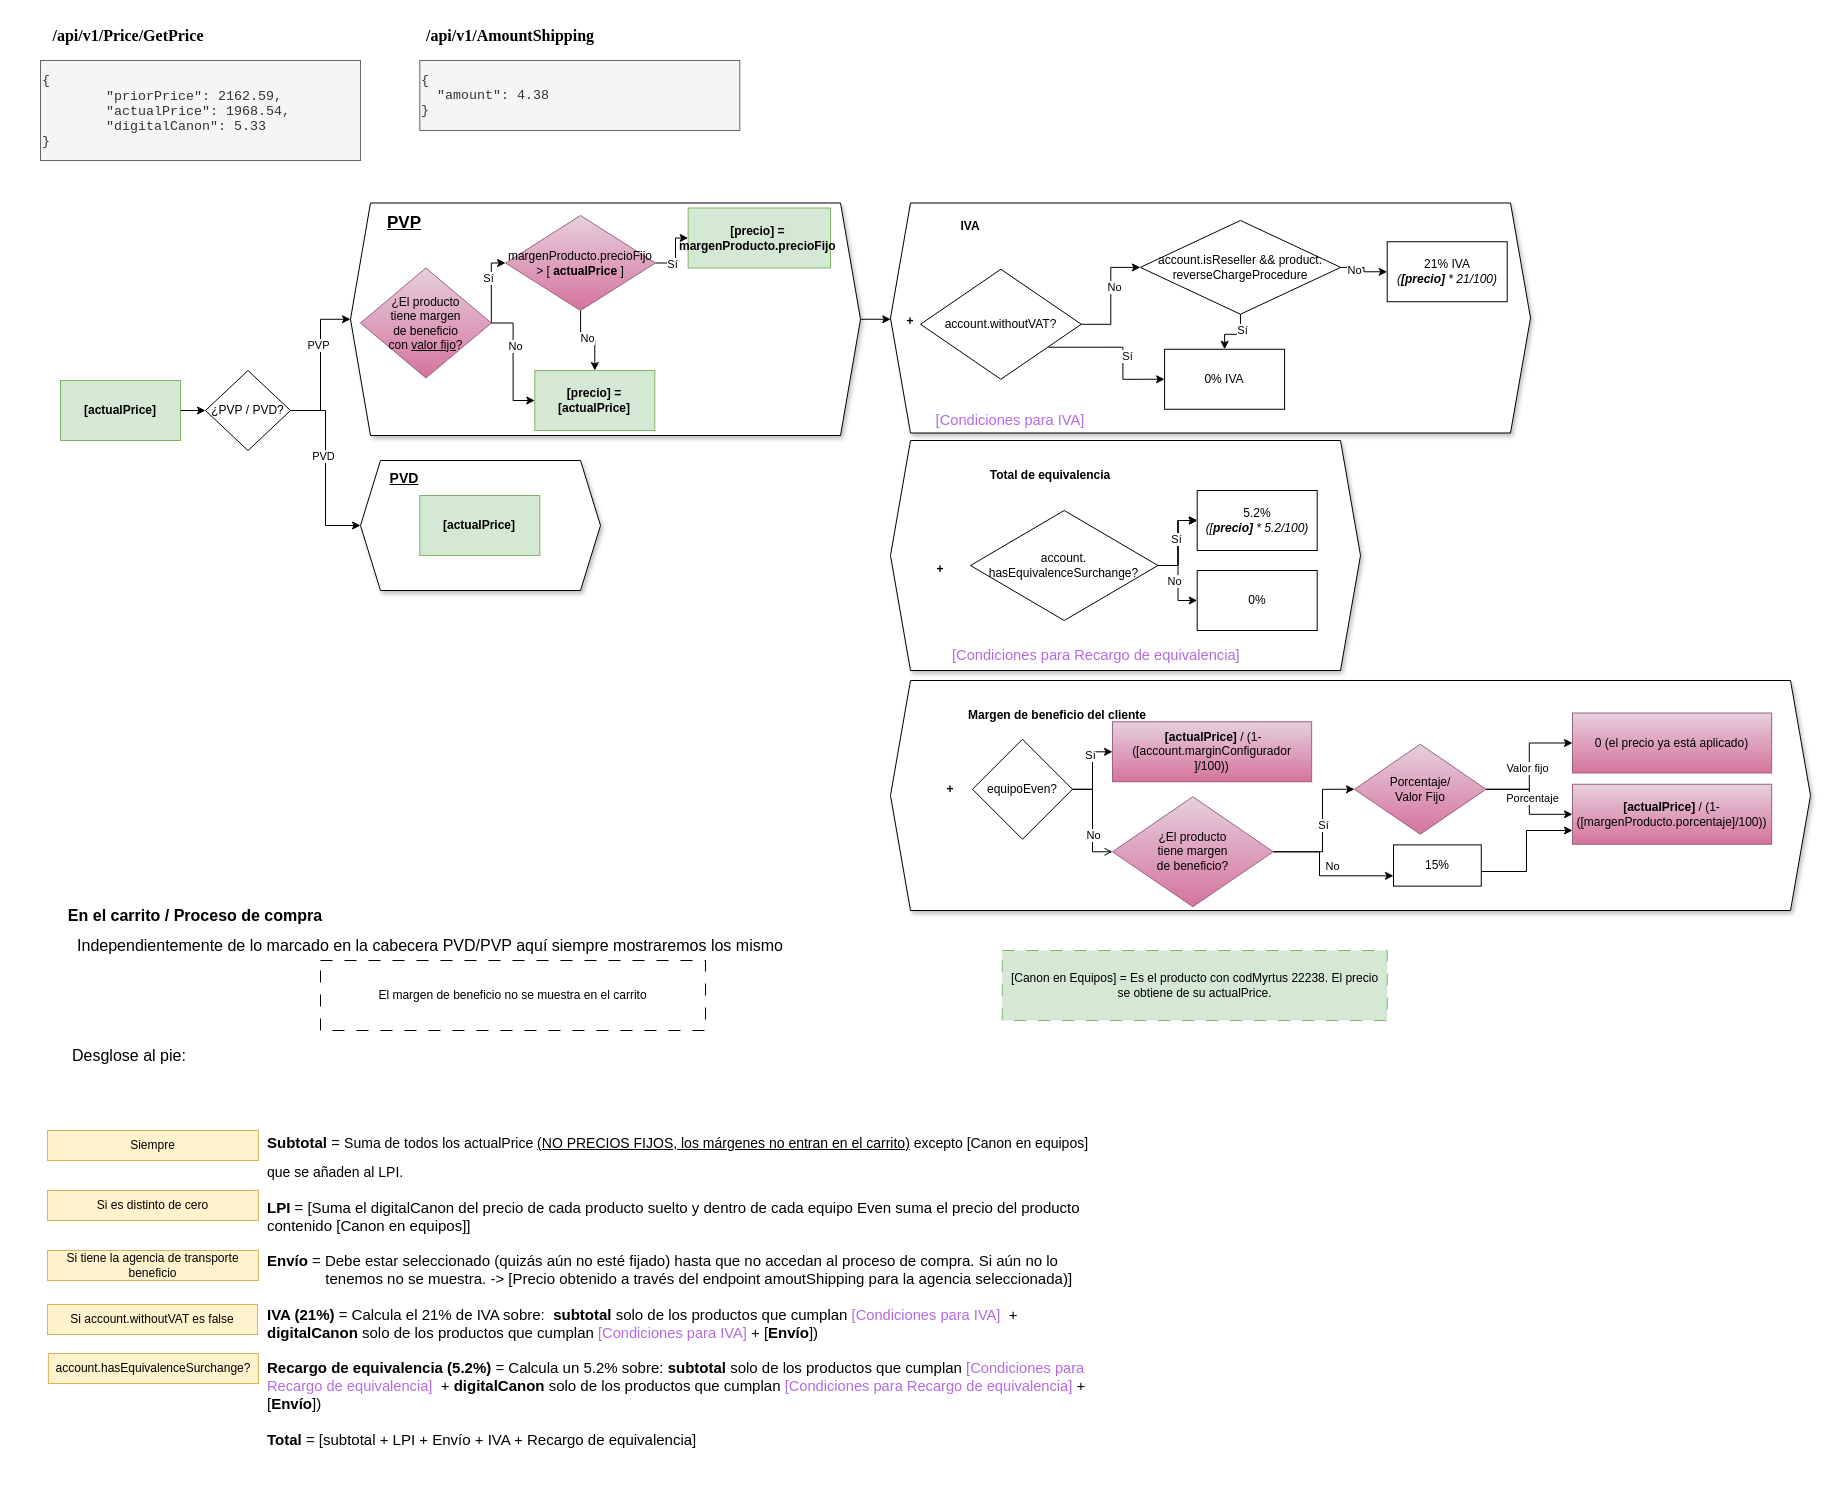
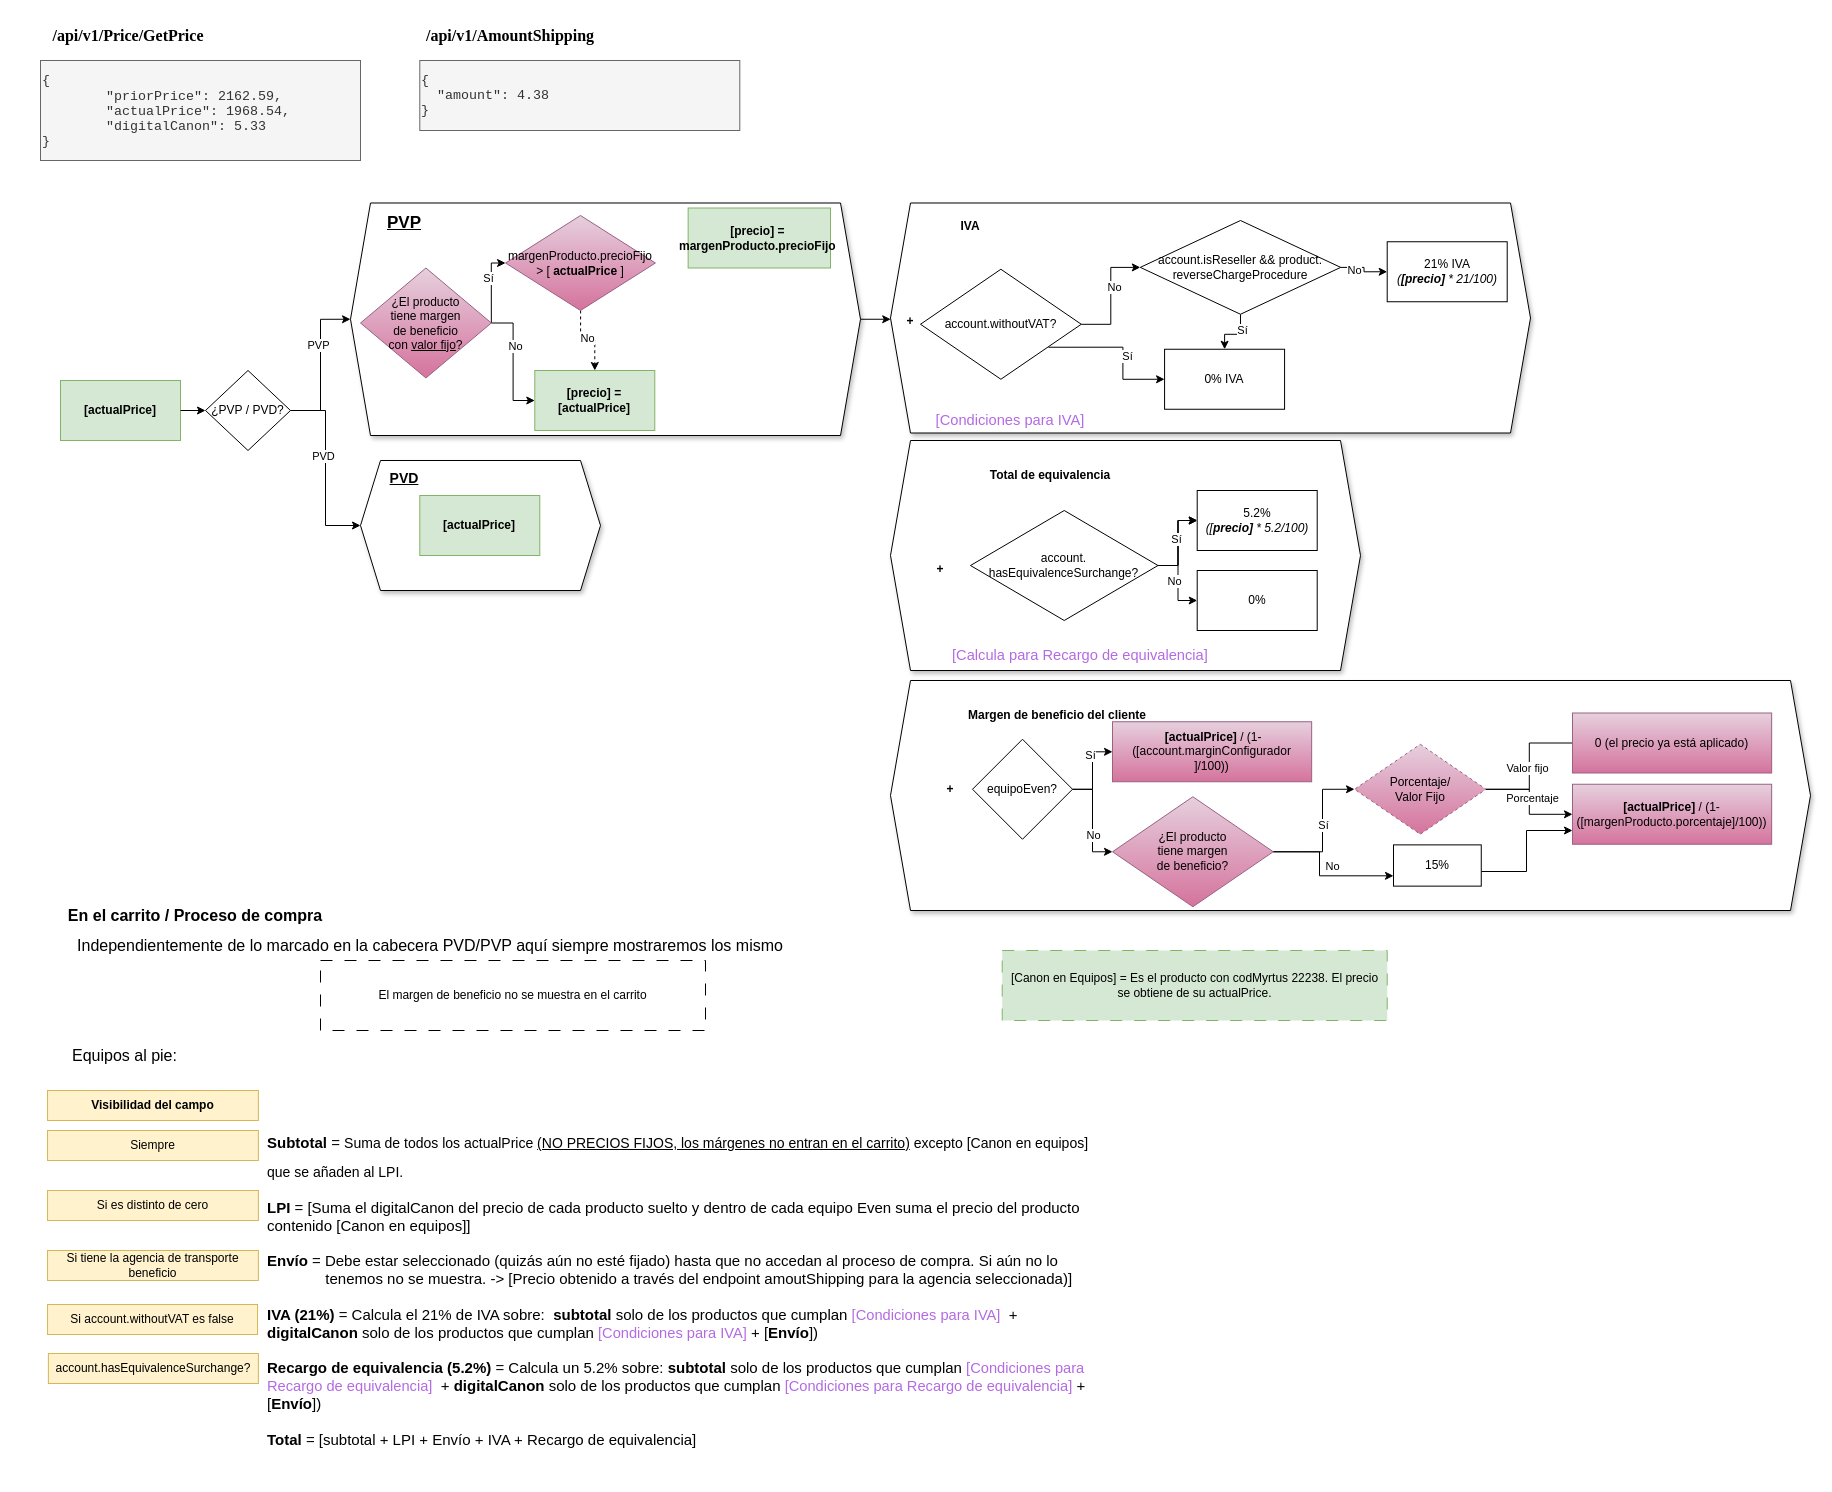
edge "margenProducto.precioFijo > [ actualPrice ]" -> "[precio] = margenProducto.precioFijo": removed, label "Sí"
edge "margenProducto.precioFijo > [ actualPrice ]" -> "[precio] = [actualPrice]": style solid -> dashed
node "[Condiciones para Recargo de equivalencia]": label "[Condiciones para Recargo de equivalencia]" -> "[Calcula para Recargo de equivalencia]"
edge "Porcentaje/ Valor Fijo" -> "0 (el precio ya está aplicado)": arrowhead classic -> none
node "Porcentaje/ Valor Fijo": style solid -> dashed
edge "equipoEven?" -> "¿El producto tiene margen de beneficio?": arrowhead open -> classic
node "Desglose al pie:": label "Desglose al pie:" -> "Equipos al pie:"
node "Visibilidad del campo": added
